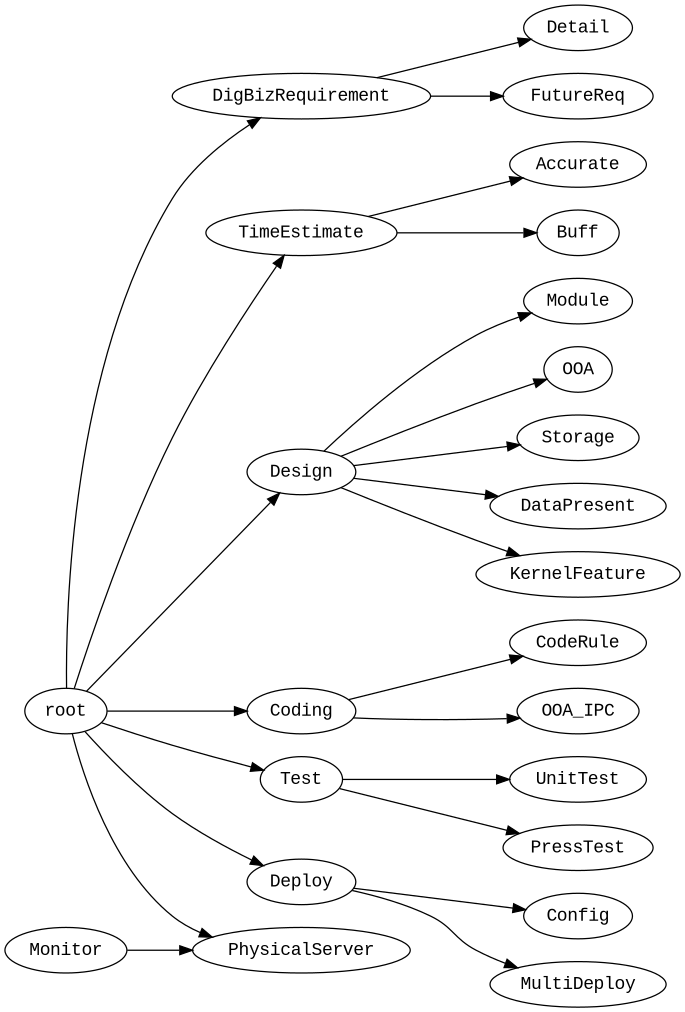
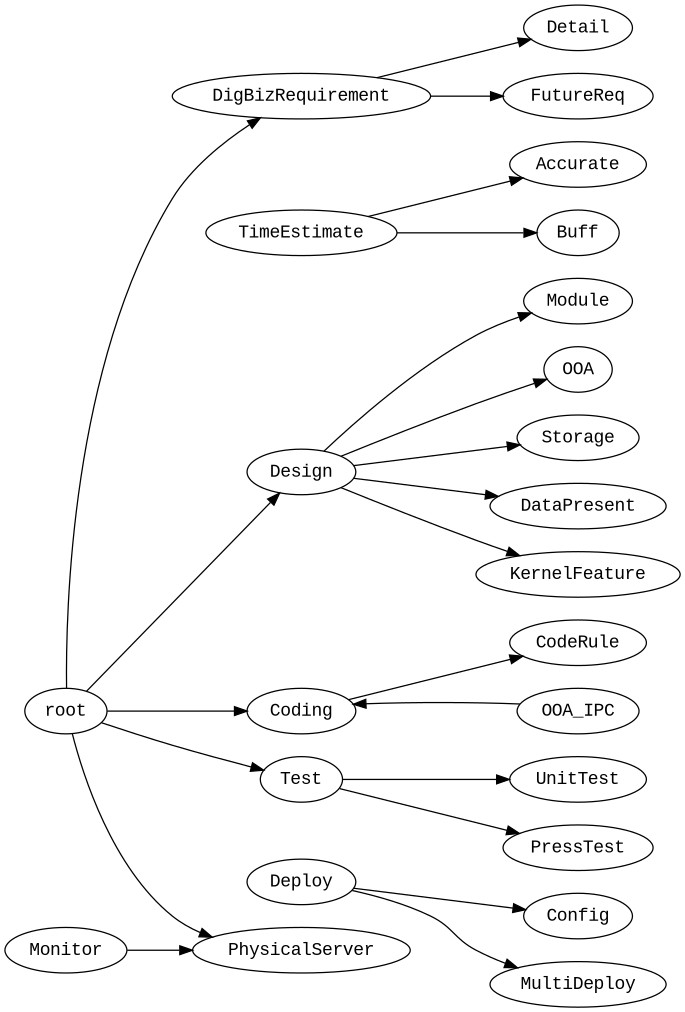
edge "root" -> "TimeEstimate": removed
edge "Coding" -> "OOA_IPC": reversed
edge "root" -> "Deploy": removed
